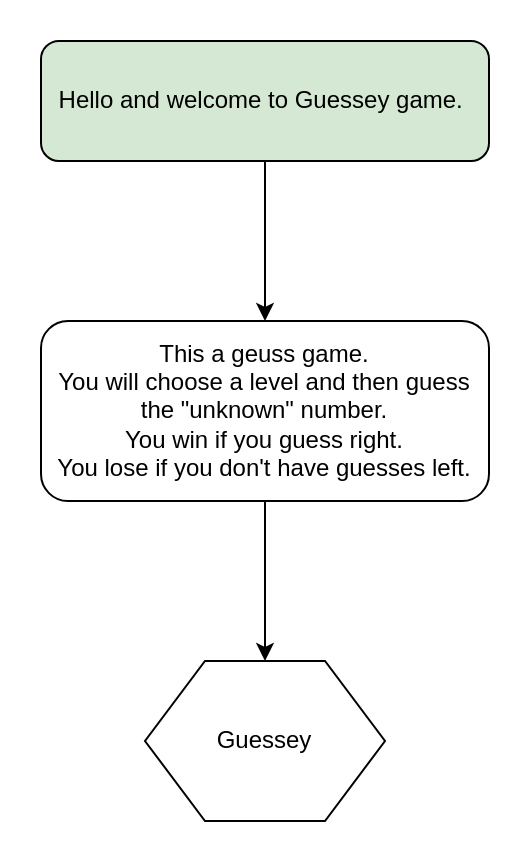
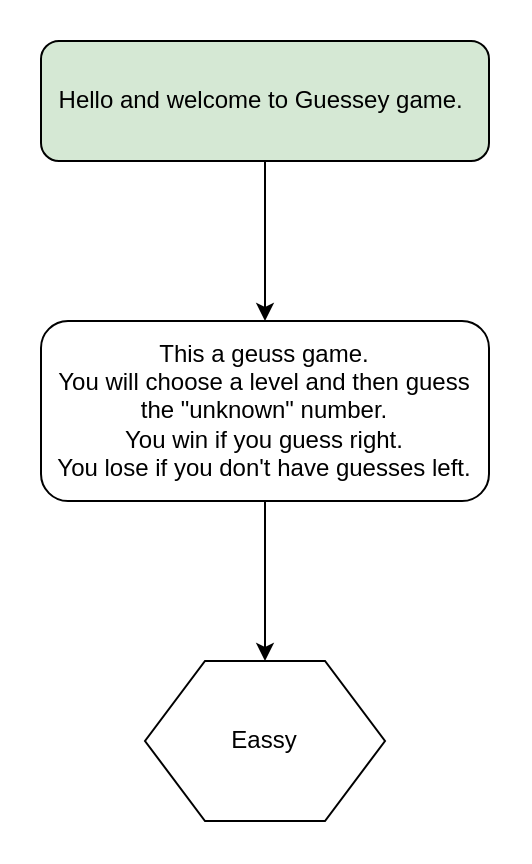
node "Guessey": label "Guessey" -> "Eassy"
